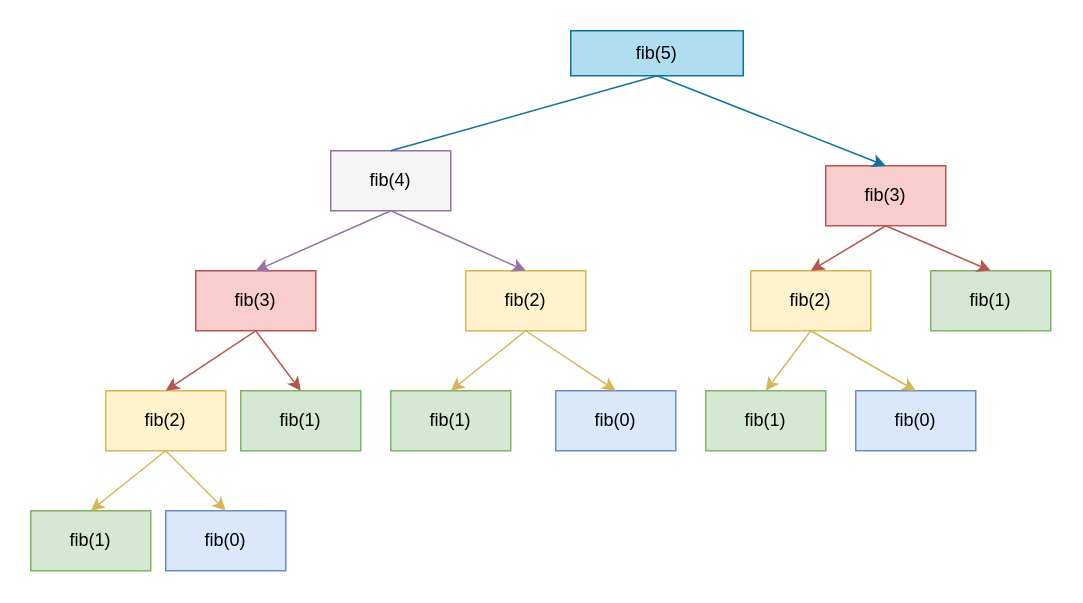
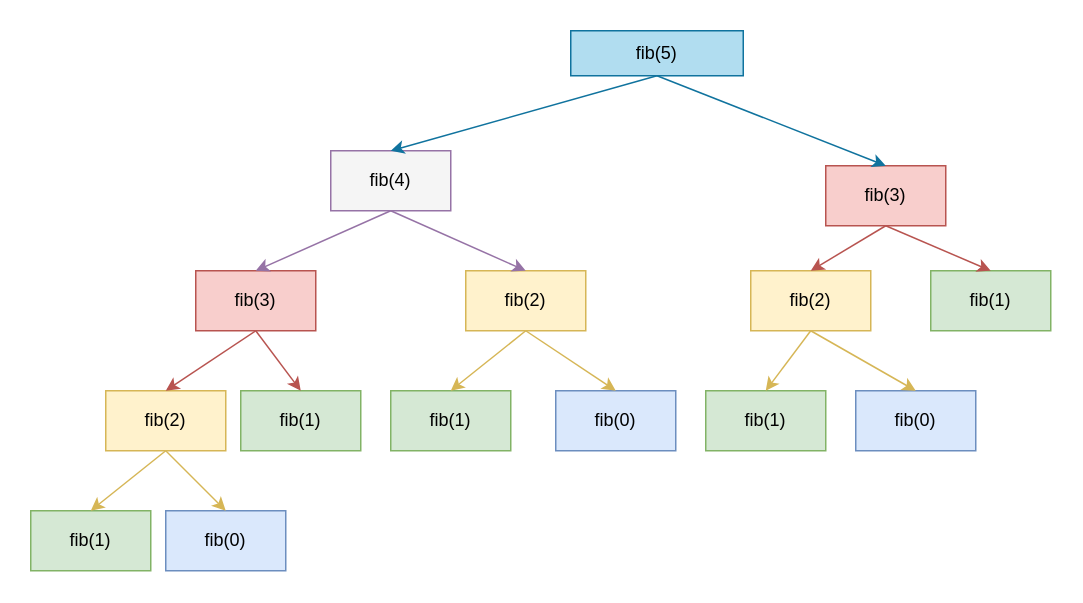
edge "fib(5)" -- "fib(4)": arrowhead none -> classic
